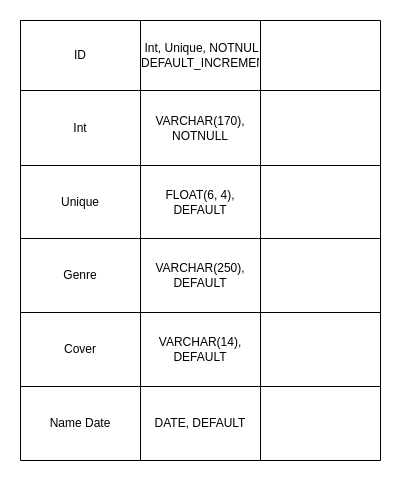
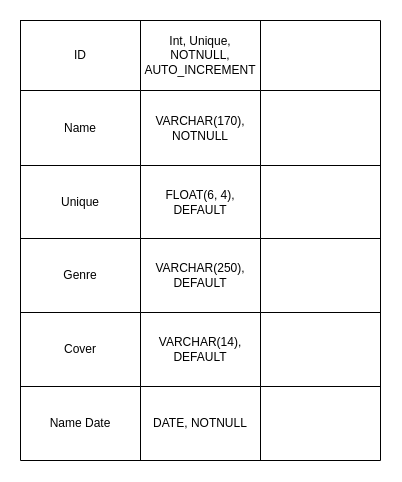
node "Int, Unique, NOTNULL, DEFAULT_INCREMENT": label "Int, Unique, NOTNULL, DEFAULT_INCREMENT" -> "Int, Unique, NOTNULL, AUTO_INCREMENT"
node "Int": label "Int" -> "Name"
node "DATE, DEFAULT": label "DATE, DEFAULT" -> "DATE, NOTNULL"
